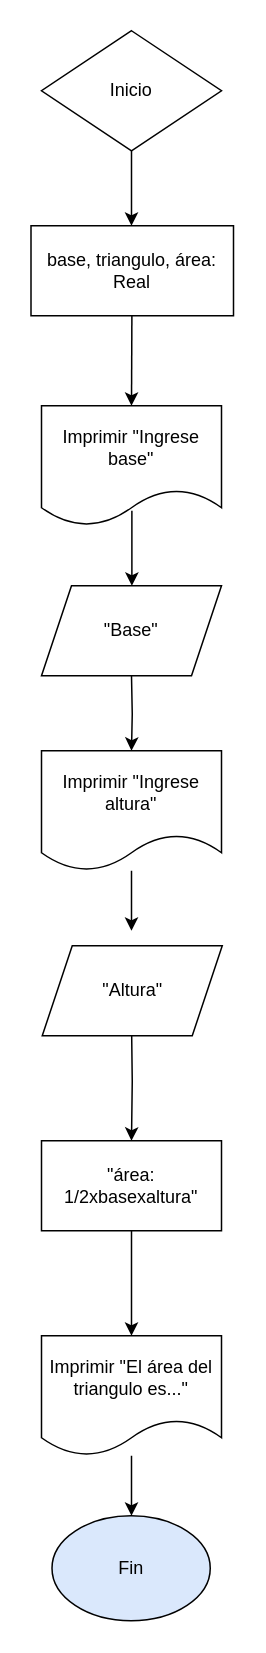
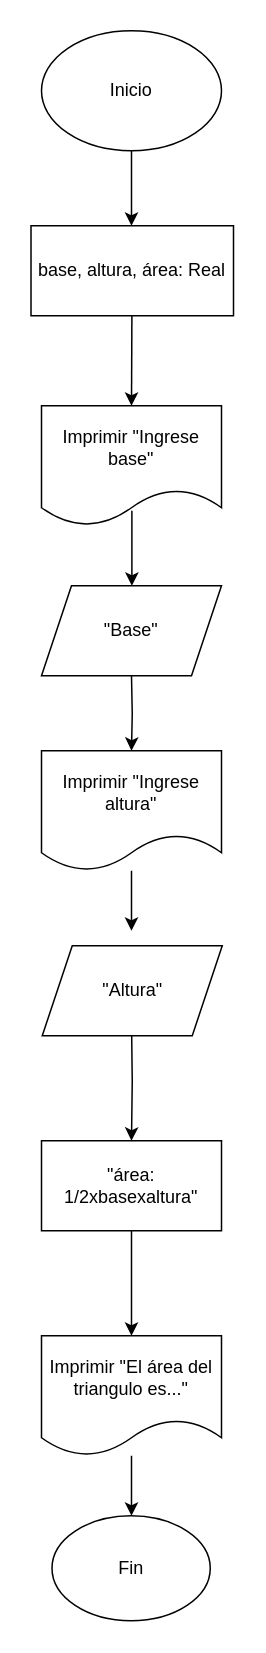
node "Inicio": shape diamond -> ellipse
node "base, triangulo, área: Real": label "base, triangulo, área: Real" -> "base, altura, área: Real"
node "Fin": fillcolor #dae8fc -> #ffffff
